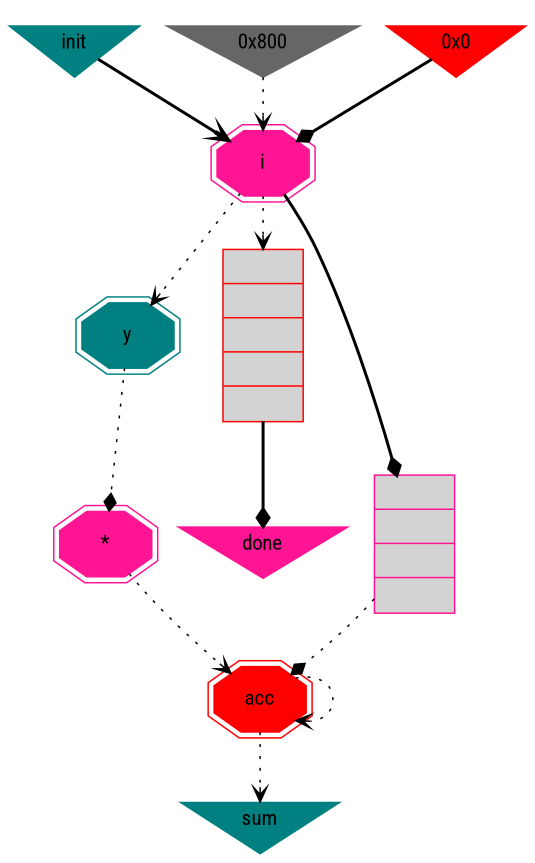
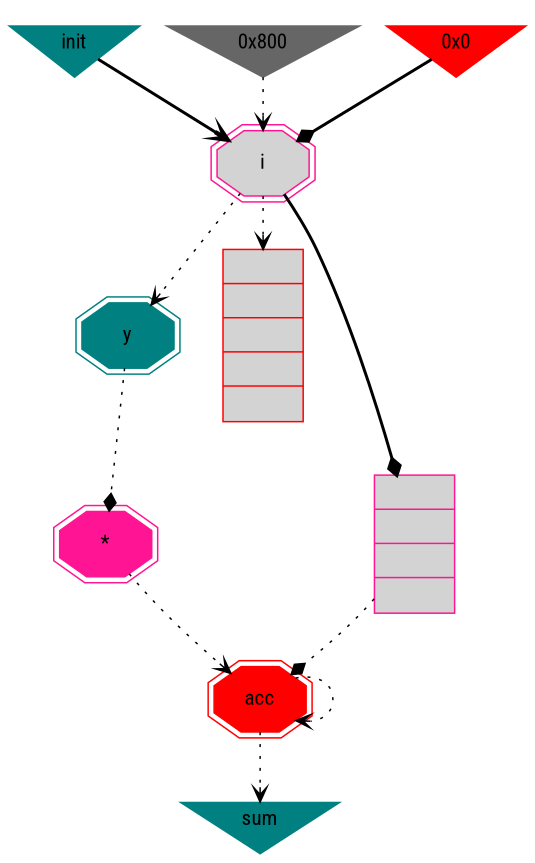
node "i": fillcolor deeppink -> lightgray
node "done": removed
